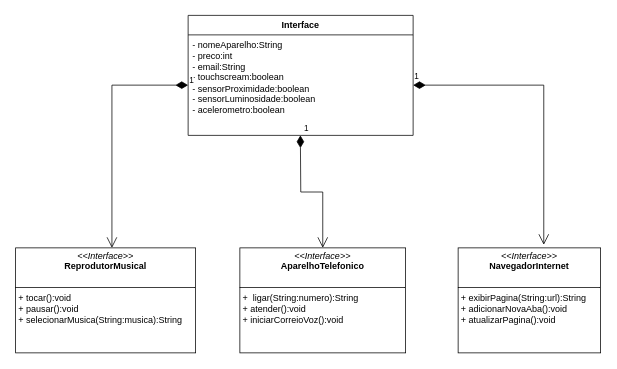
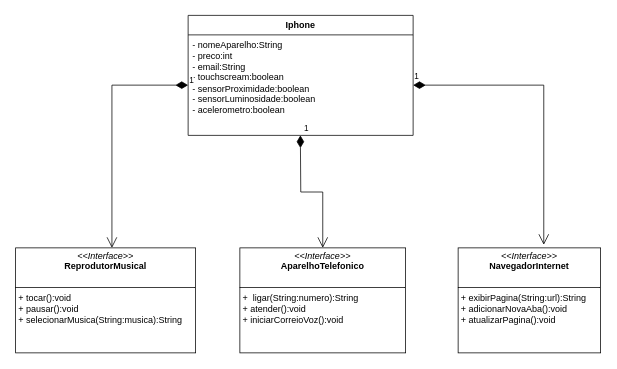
node "Interface": label "Interface" -> "Iphone"
